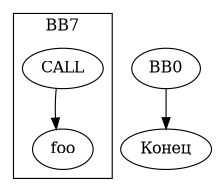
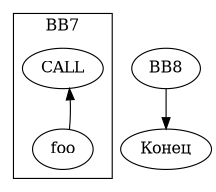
node "BB0": label "BB0" -> "BB8"
edge "CALL" -> "foo": reversed
